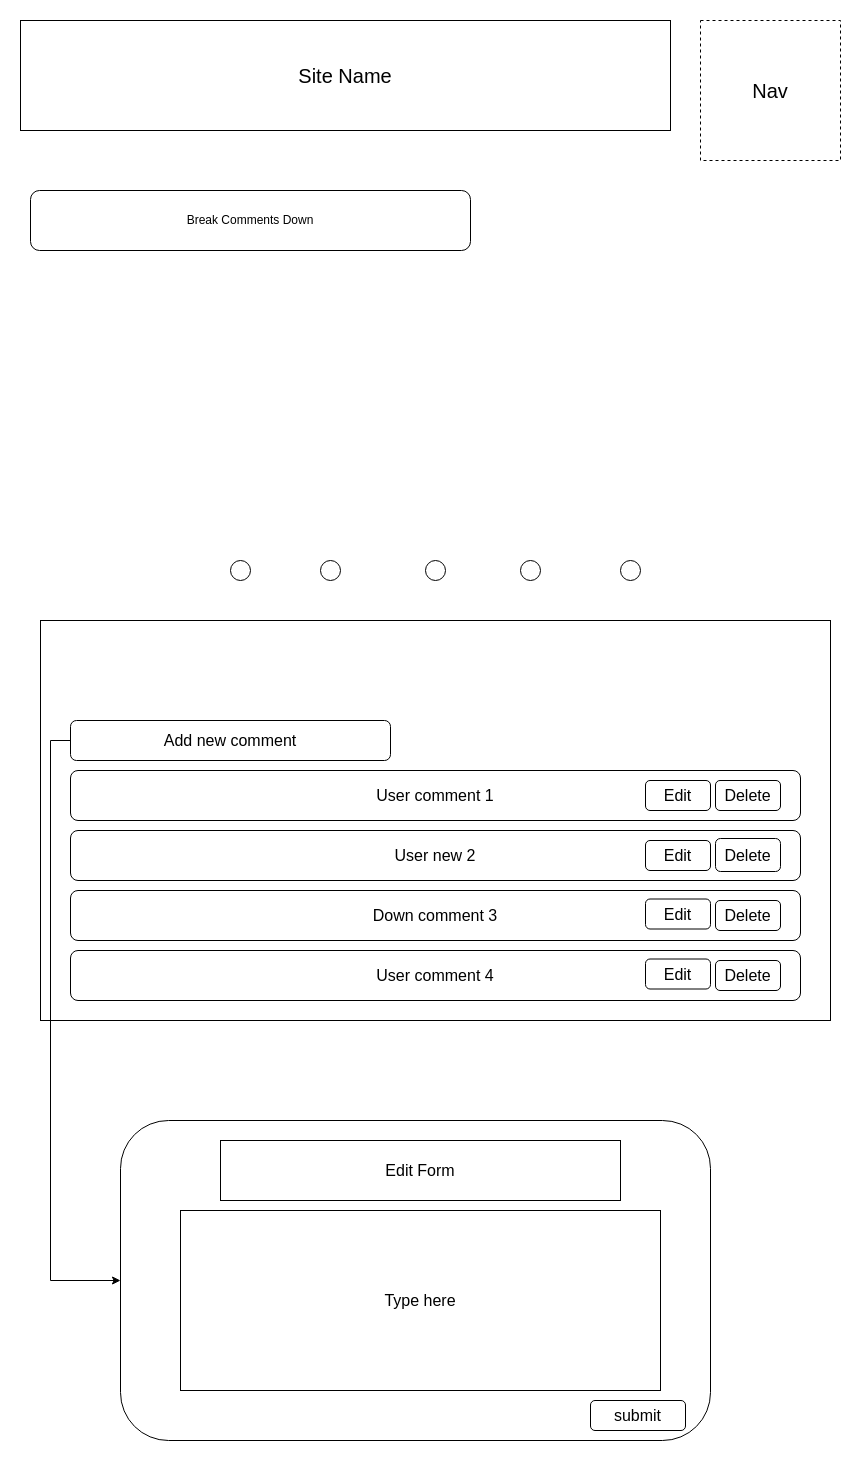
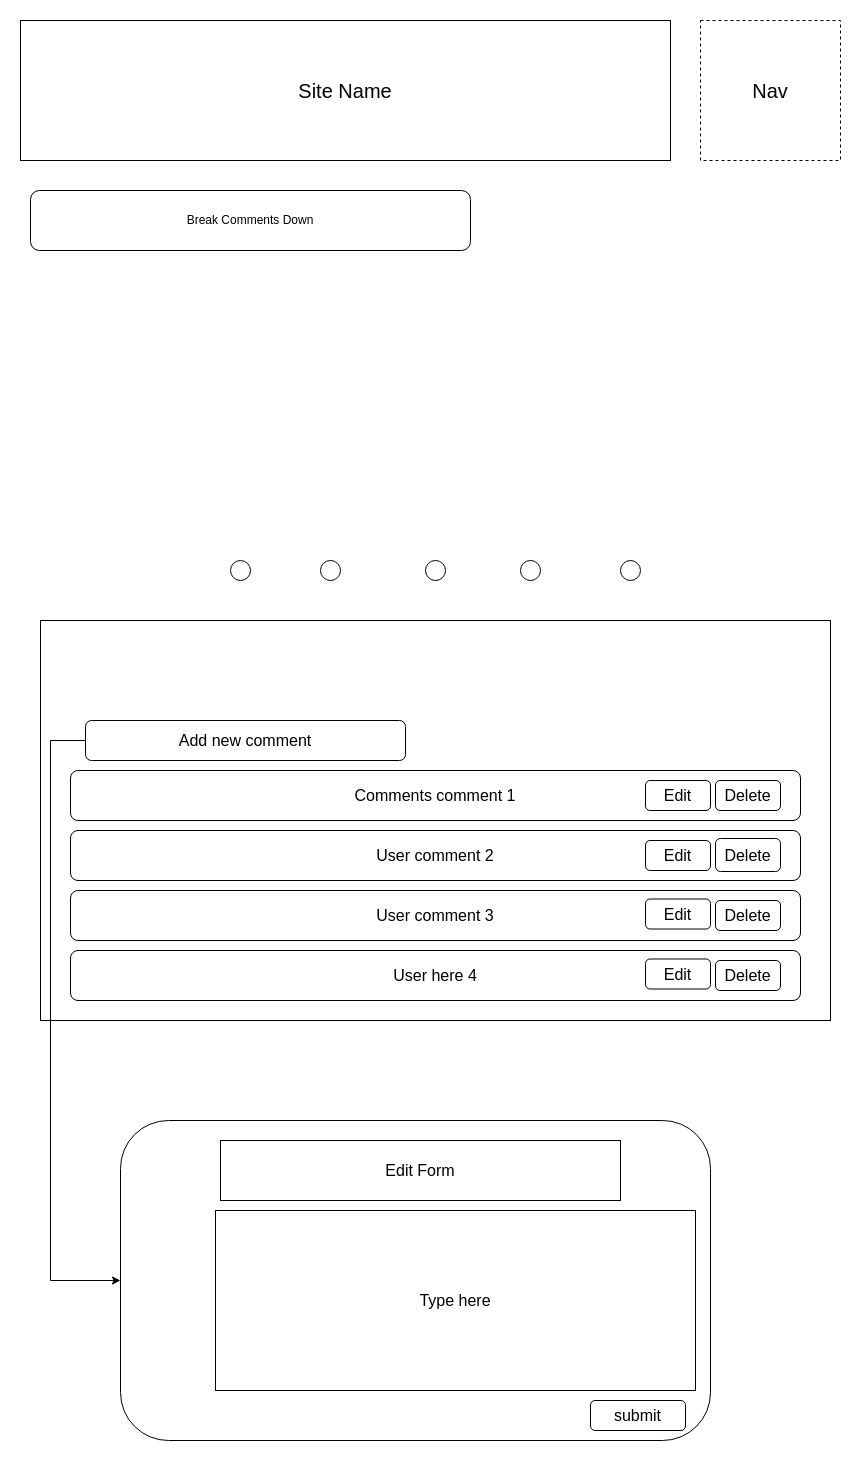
node "Site Name": size 650x110 -> 650x140
node "Add new comment": moved (231, 741) -> (246, 741)
node "User comment 1": label "User comment 1" -> "Comments comment 1"
node "User new 2": label "User new 2" -> "User comment 2"
node "Down comment 3": label "Down comment 3" -> "User comment 3"
node "User comment 4": label "User comment 4" -> "User here 4"
node "Type here": moved (421, 1301) -> (456, 1301)
